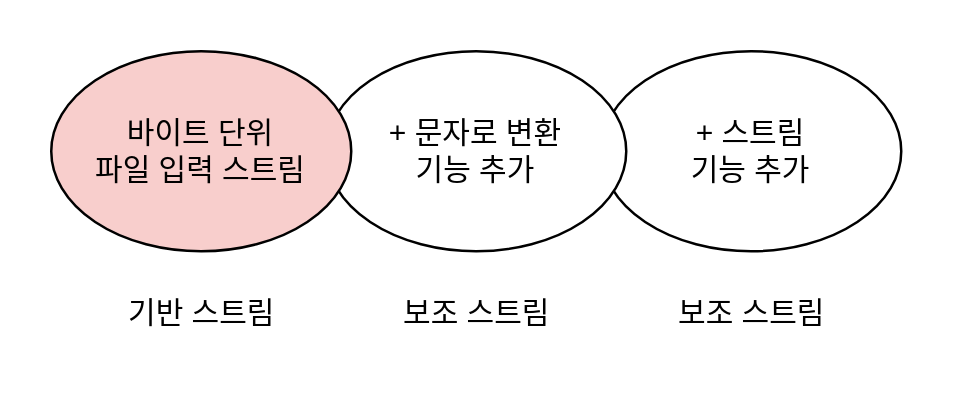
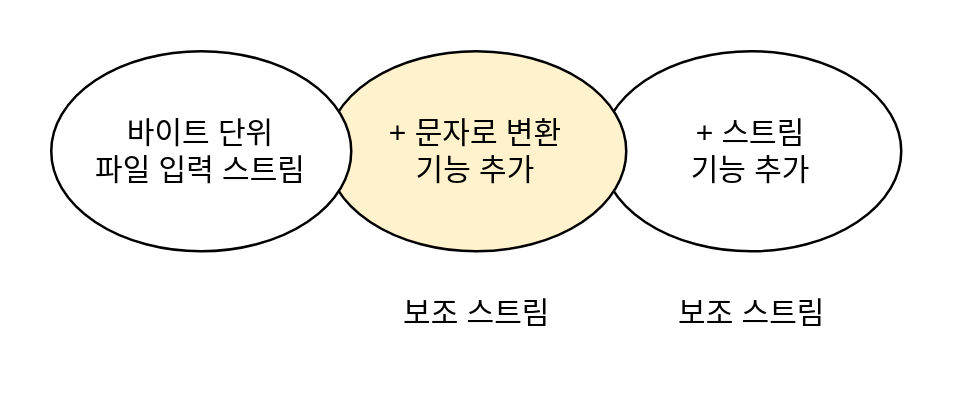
node "바이트 단위 파일 입력 스트림": fillcolor #f8cecc -> #ffffff
node "+ 문자로 변환 기능 추가": fillcolor #ffffff -> #fff2cc
node "기반 스트림": removed
